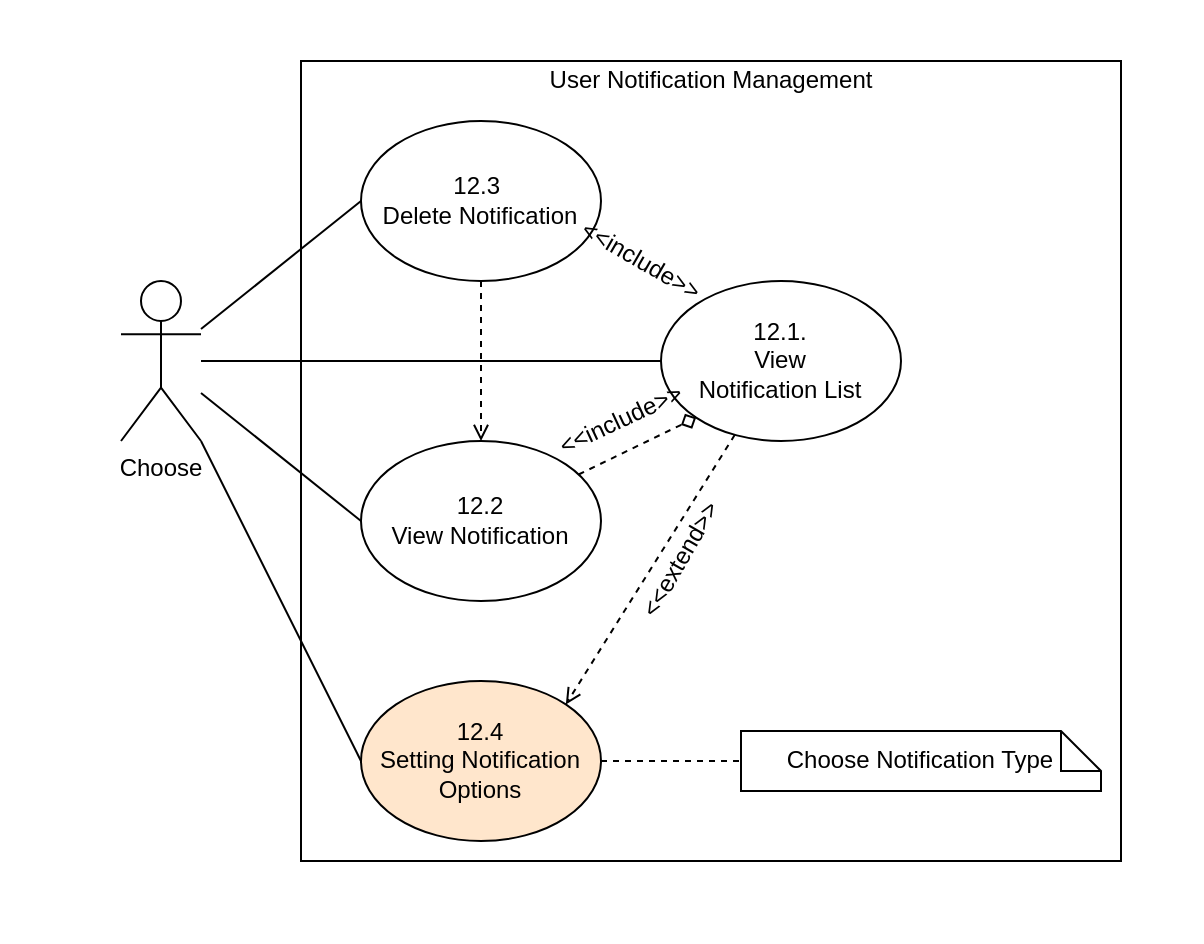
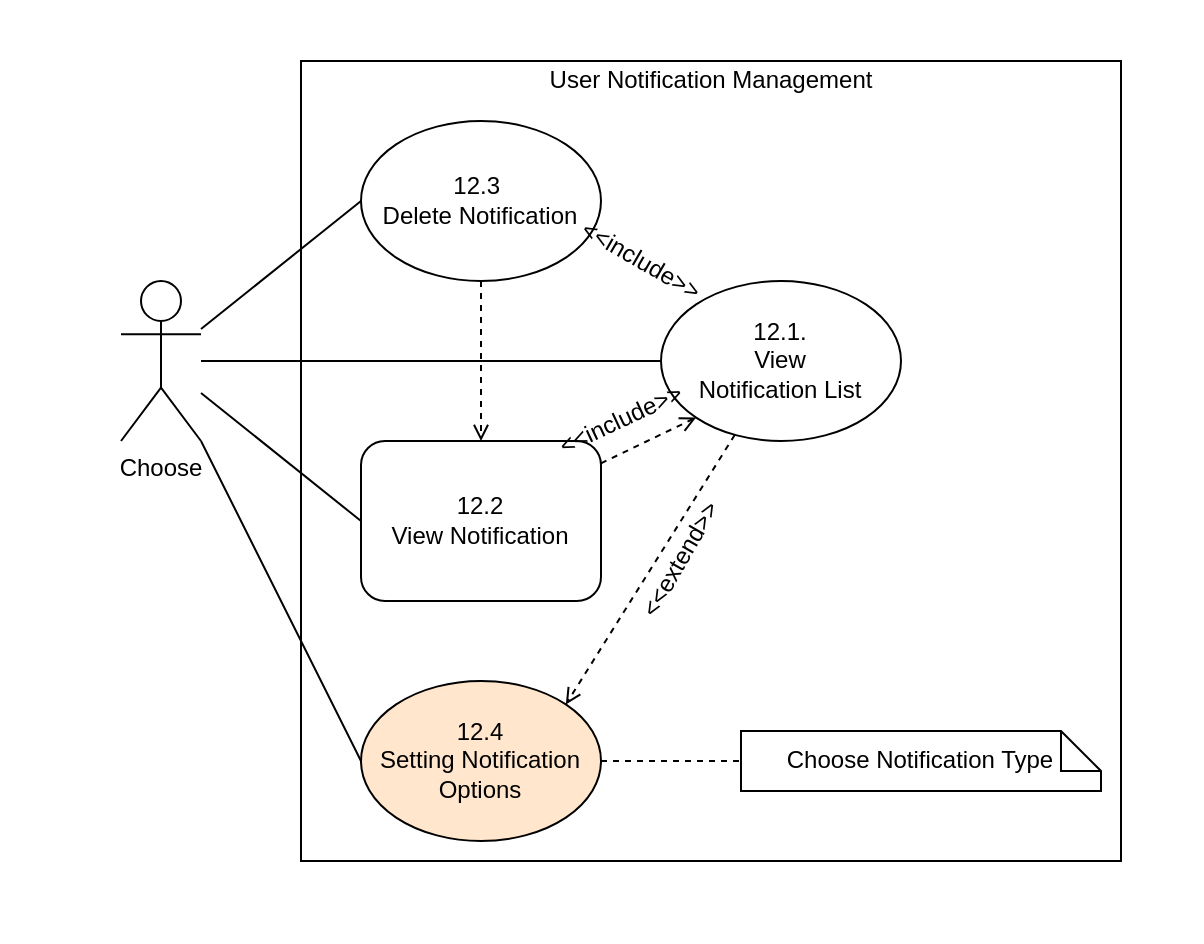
edge "12.2 View Notification" -> "12.1. View Notification List": arrowhead diamond -> open
node "12.2 View Notification": shape ellipse -> rounded rectangle
